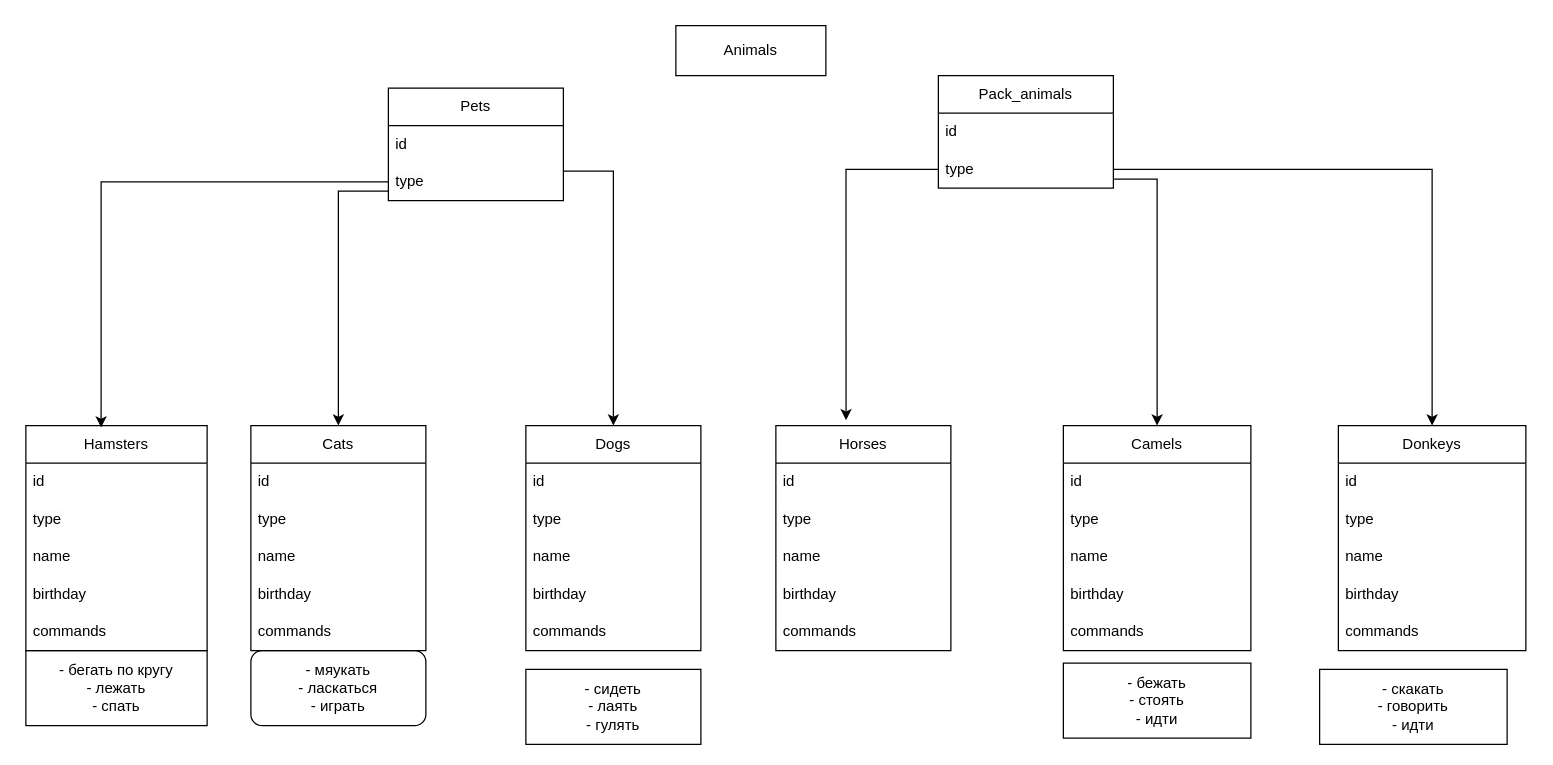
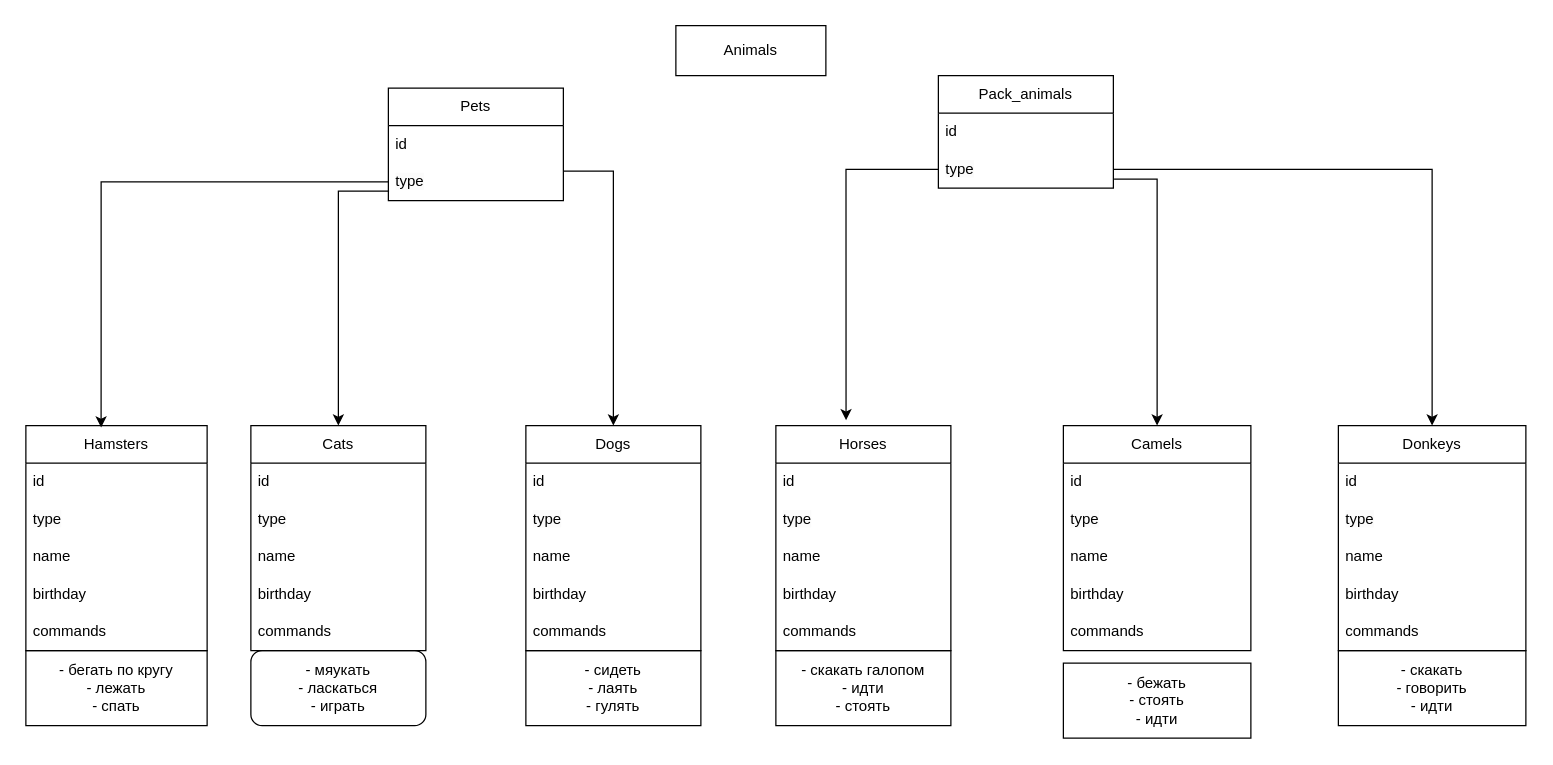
node "- скакать галопом - идти - стоять": added
node "- сидеть - лаять - гулять": moved (613, 707) -> (613, 688)
node "- скакать - говорить - идти": moved (1413, 707) -> (1432, 688)
